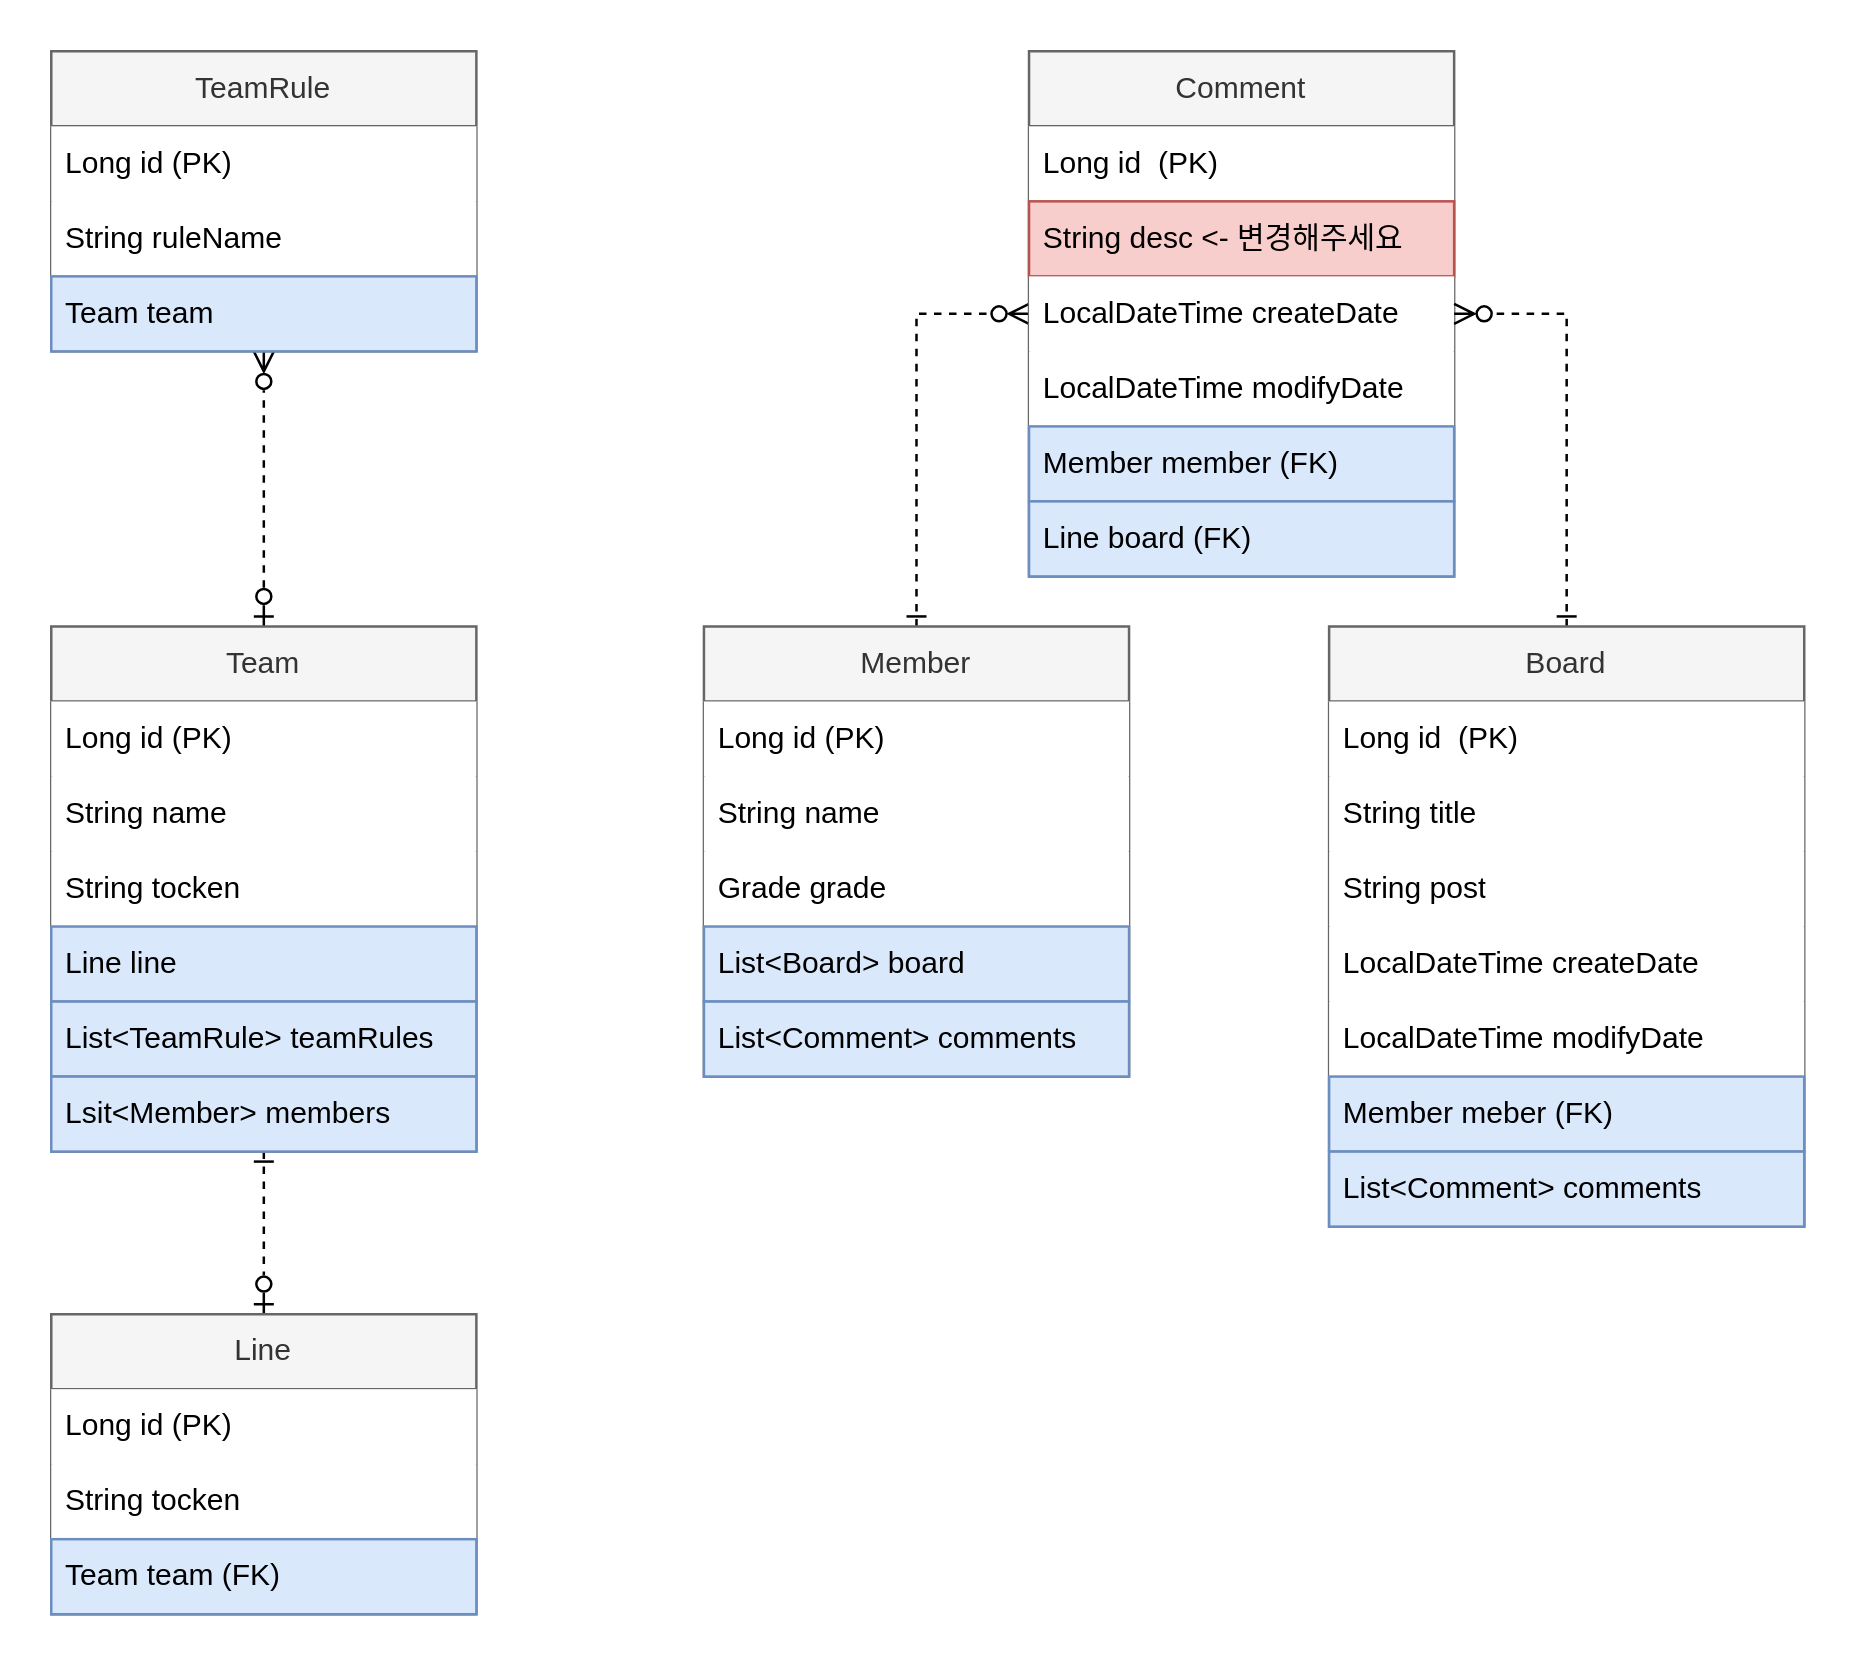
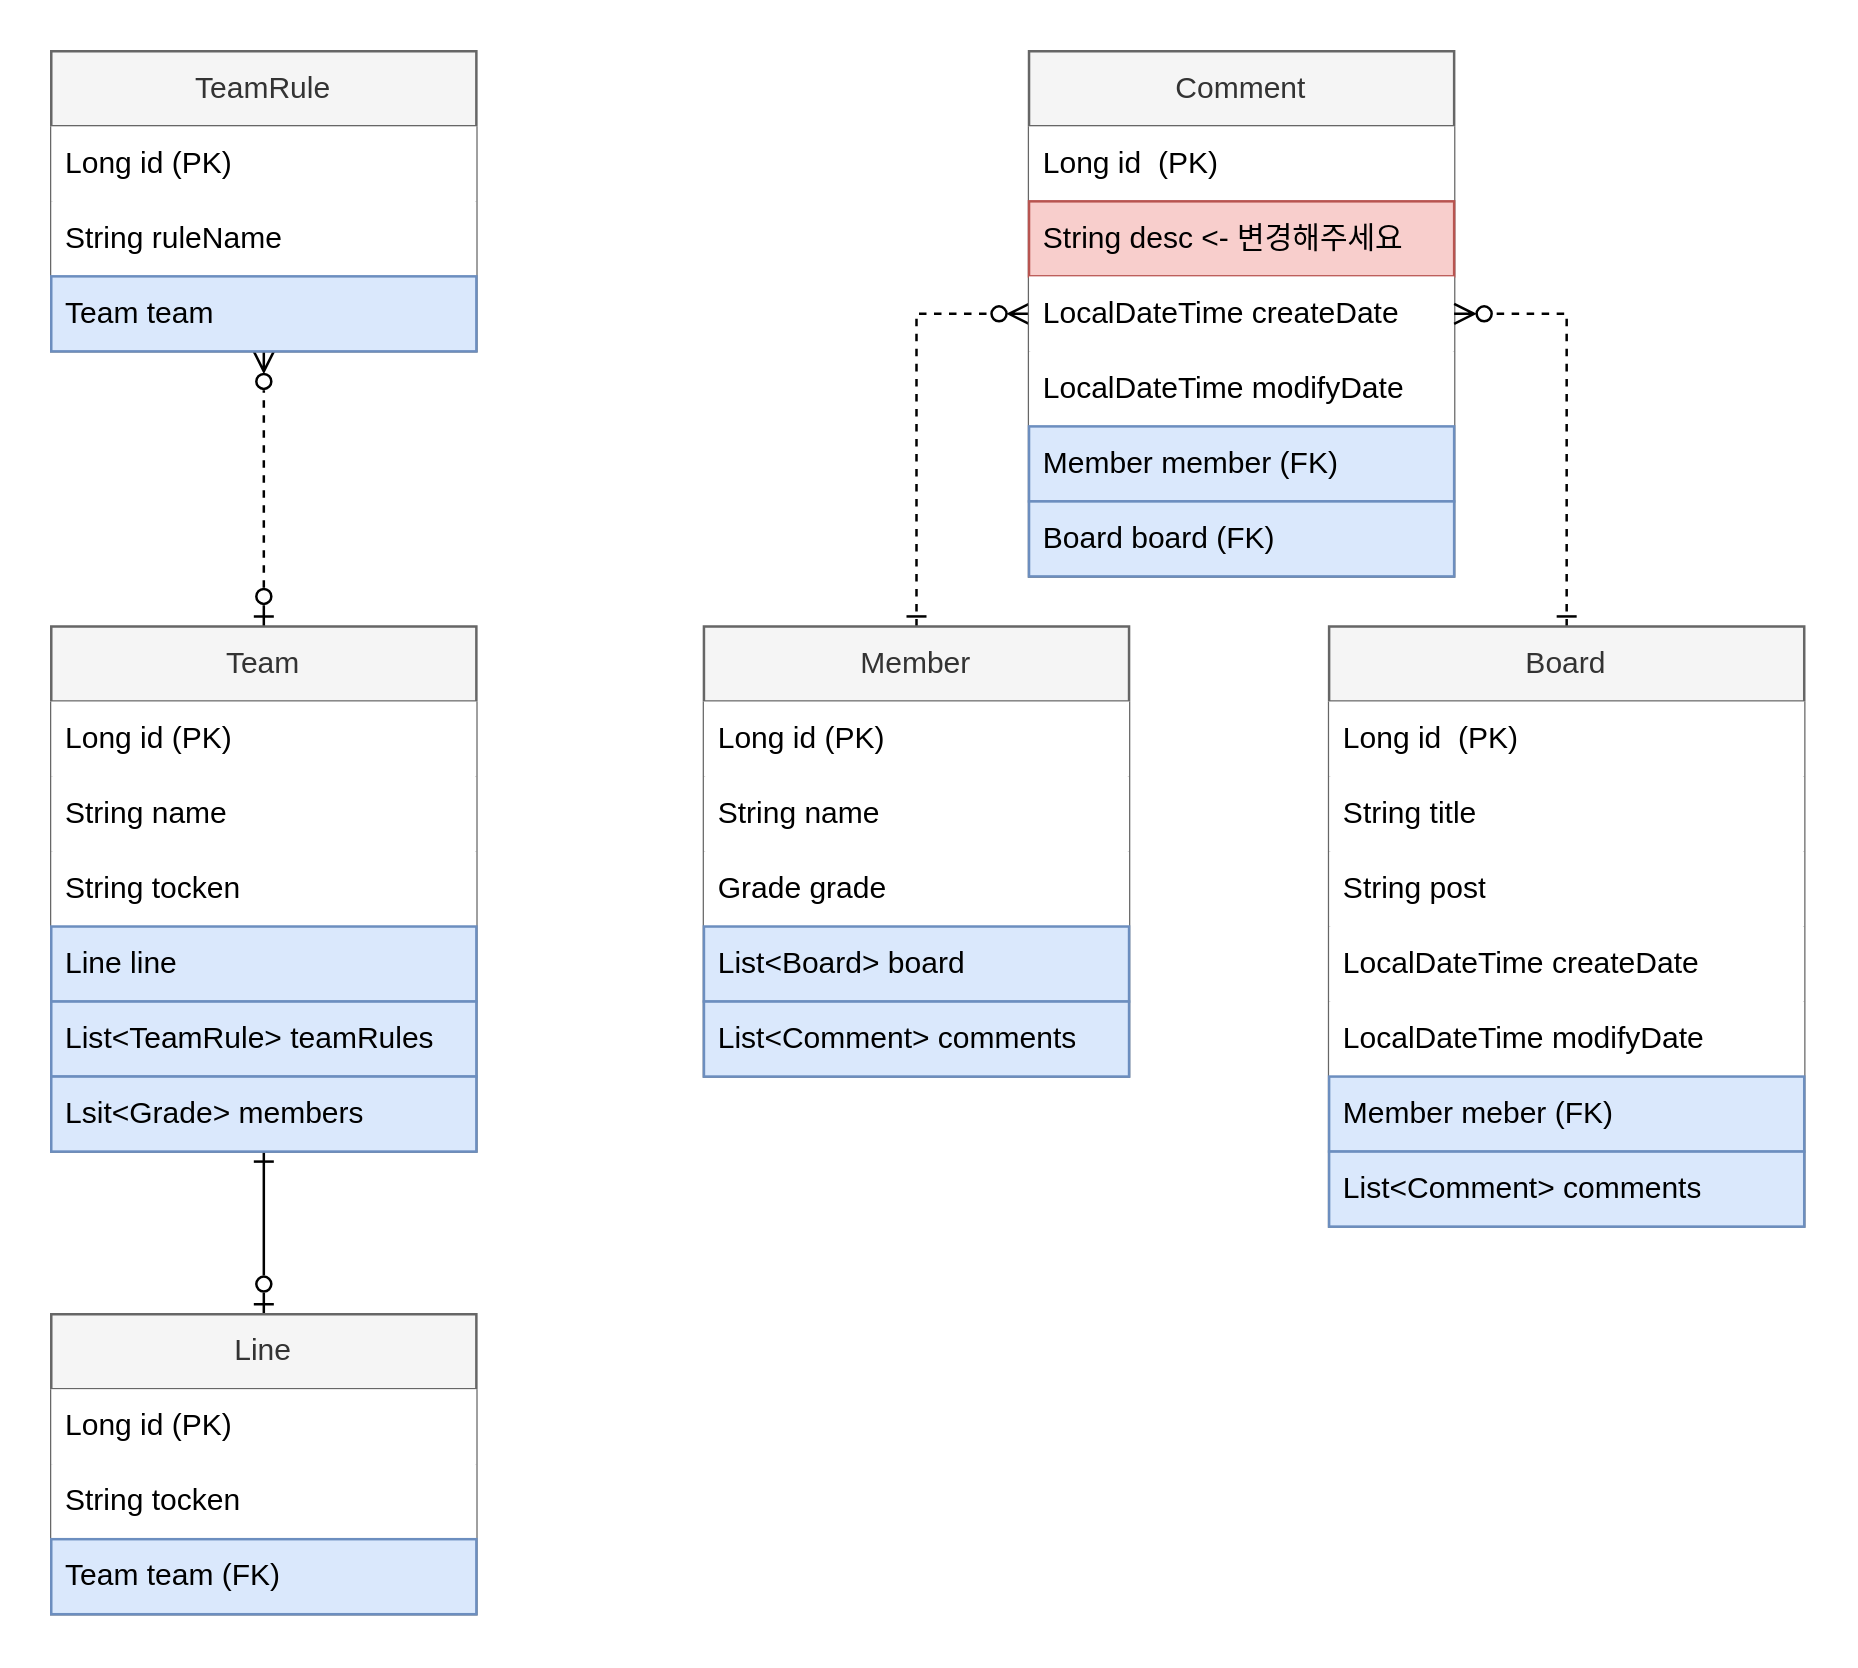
node "Line board (FK)": label "Line board (FK)" -> "Board board (FK)"
node "Lsit<Member> members": label "Lsit<Member> members" -> "Lsit<Grade> members"
edge "Team" -- "Line": style dashed -> solid
